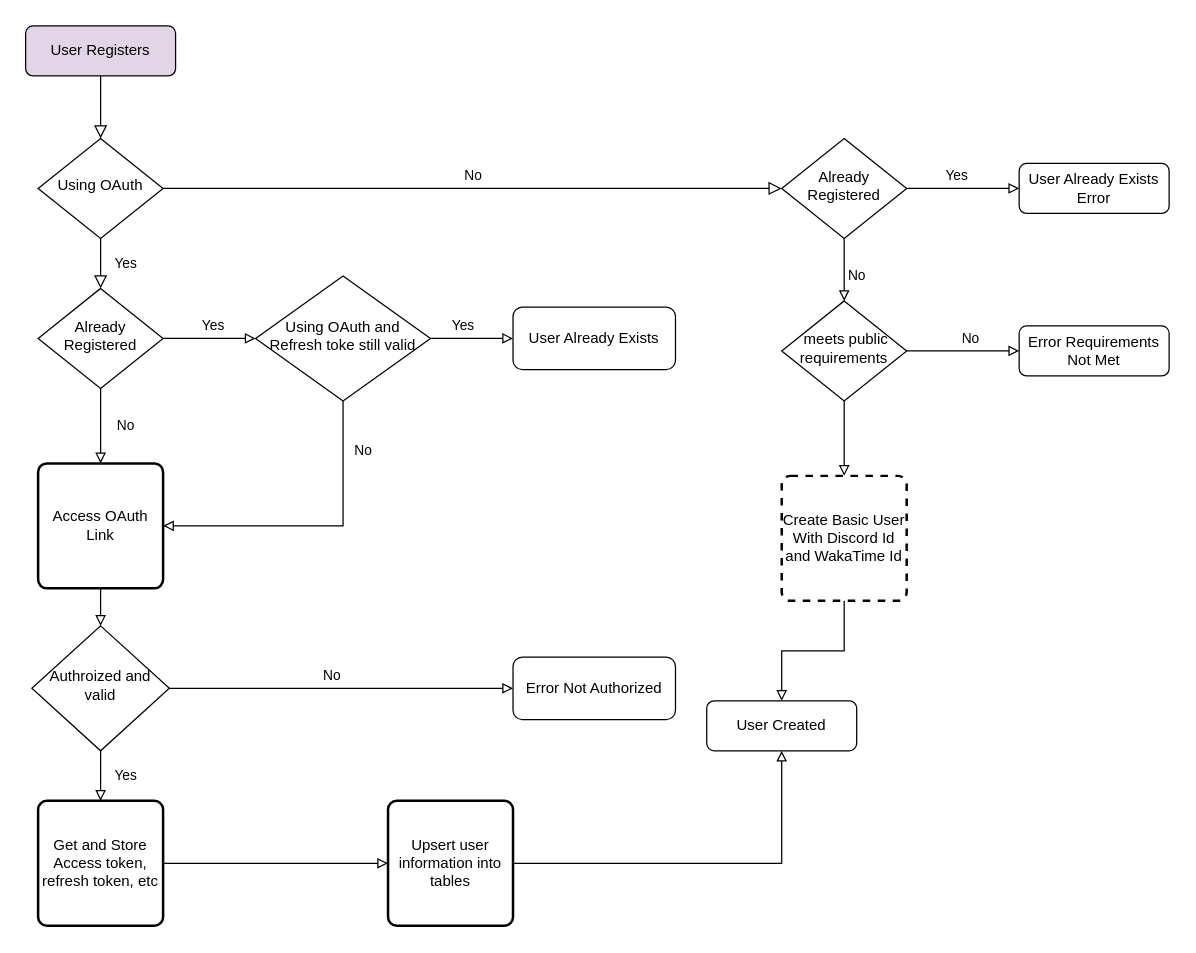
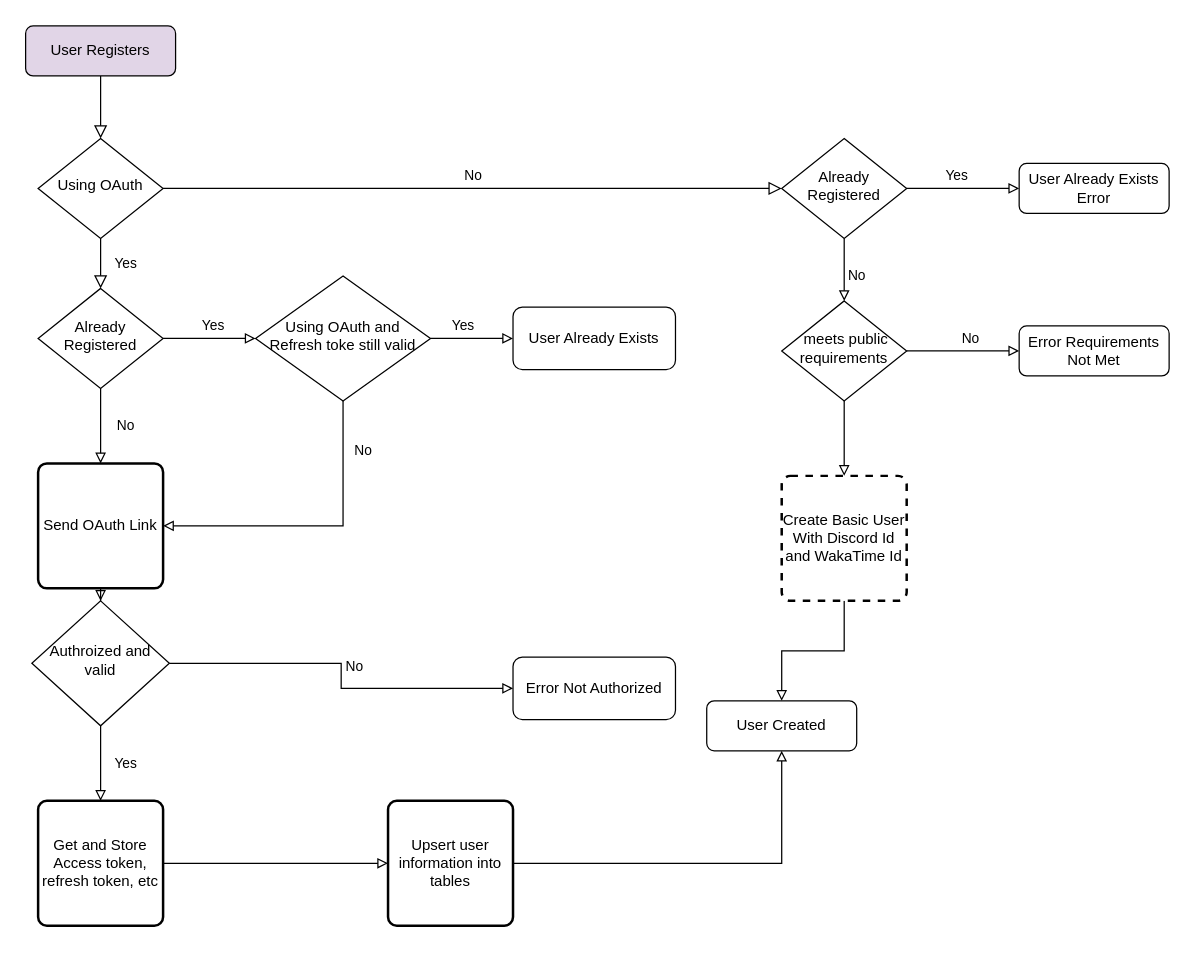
node "Access OAuth Link": label "Access OAuth Link" -> "Send OAuth Link"
node "Authroized and valid": moved (101, 688) -> (101, 663)
